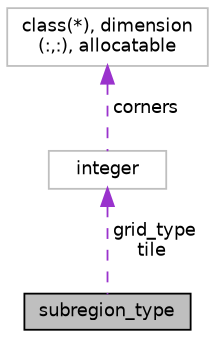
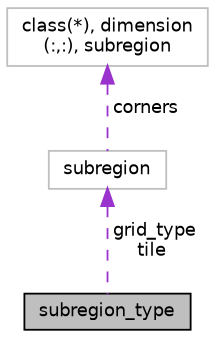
node "class(*), dimension (:,:), allocatable": label "class(*), dimension (:,:), allocatable" -> "class(*), dimension (:,:), subregion"
node "integer": label "integer" -> "subregion"
